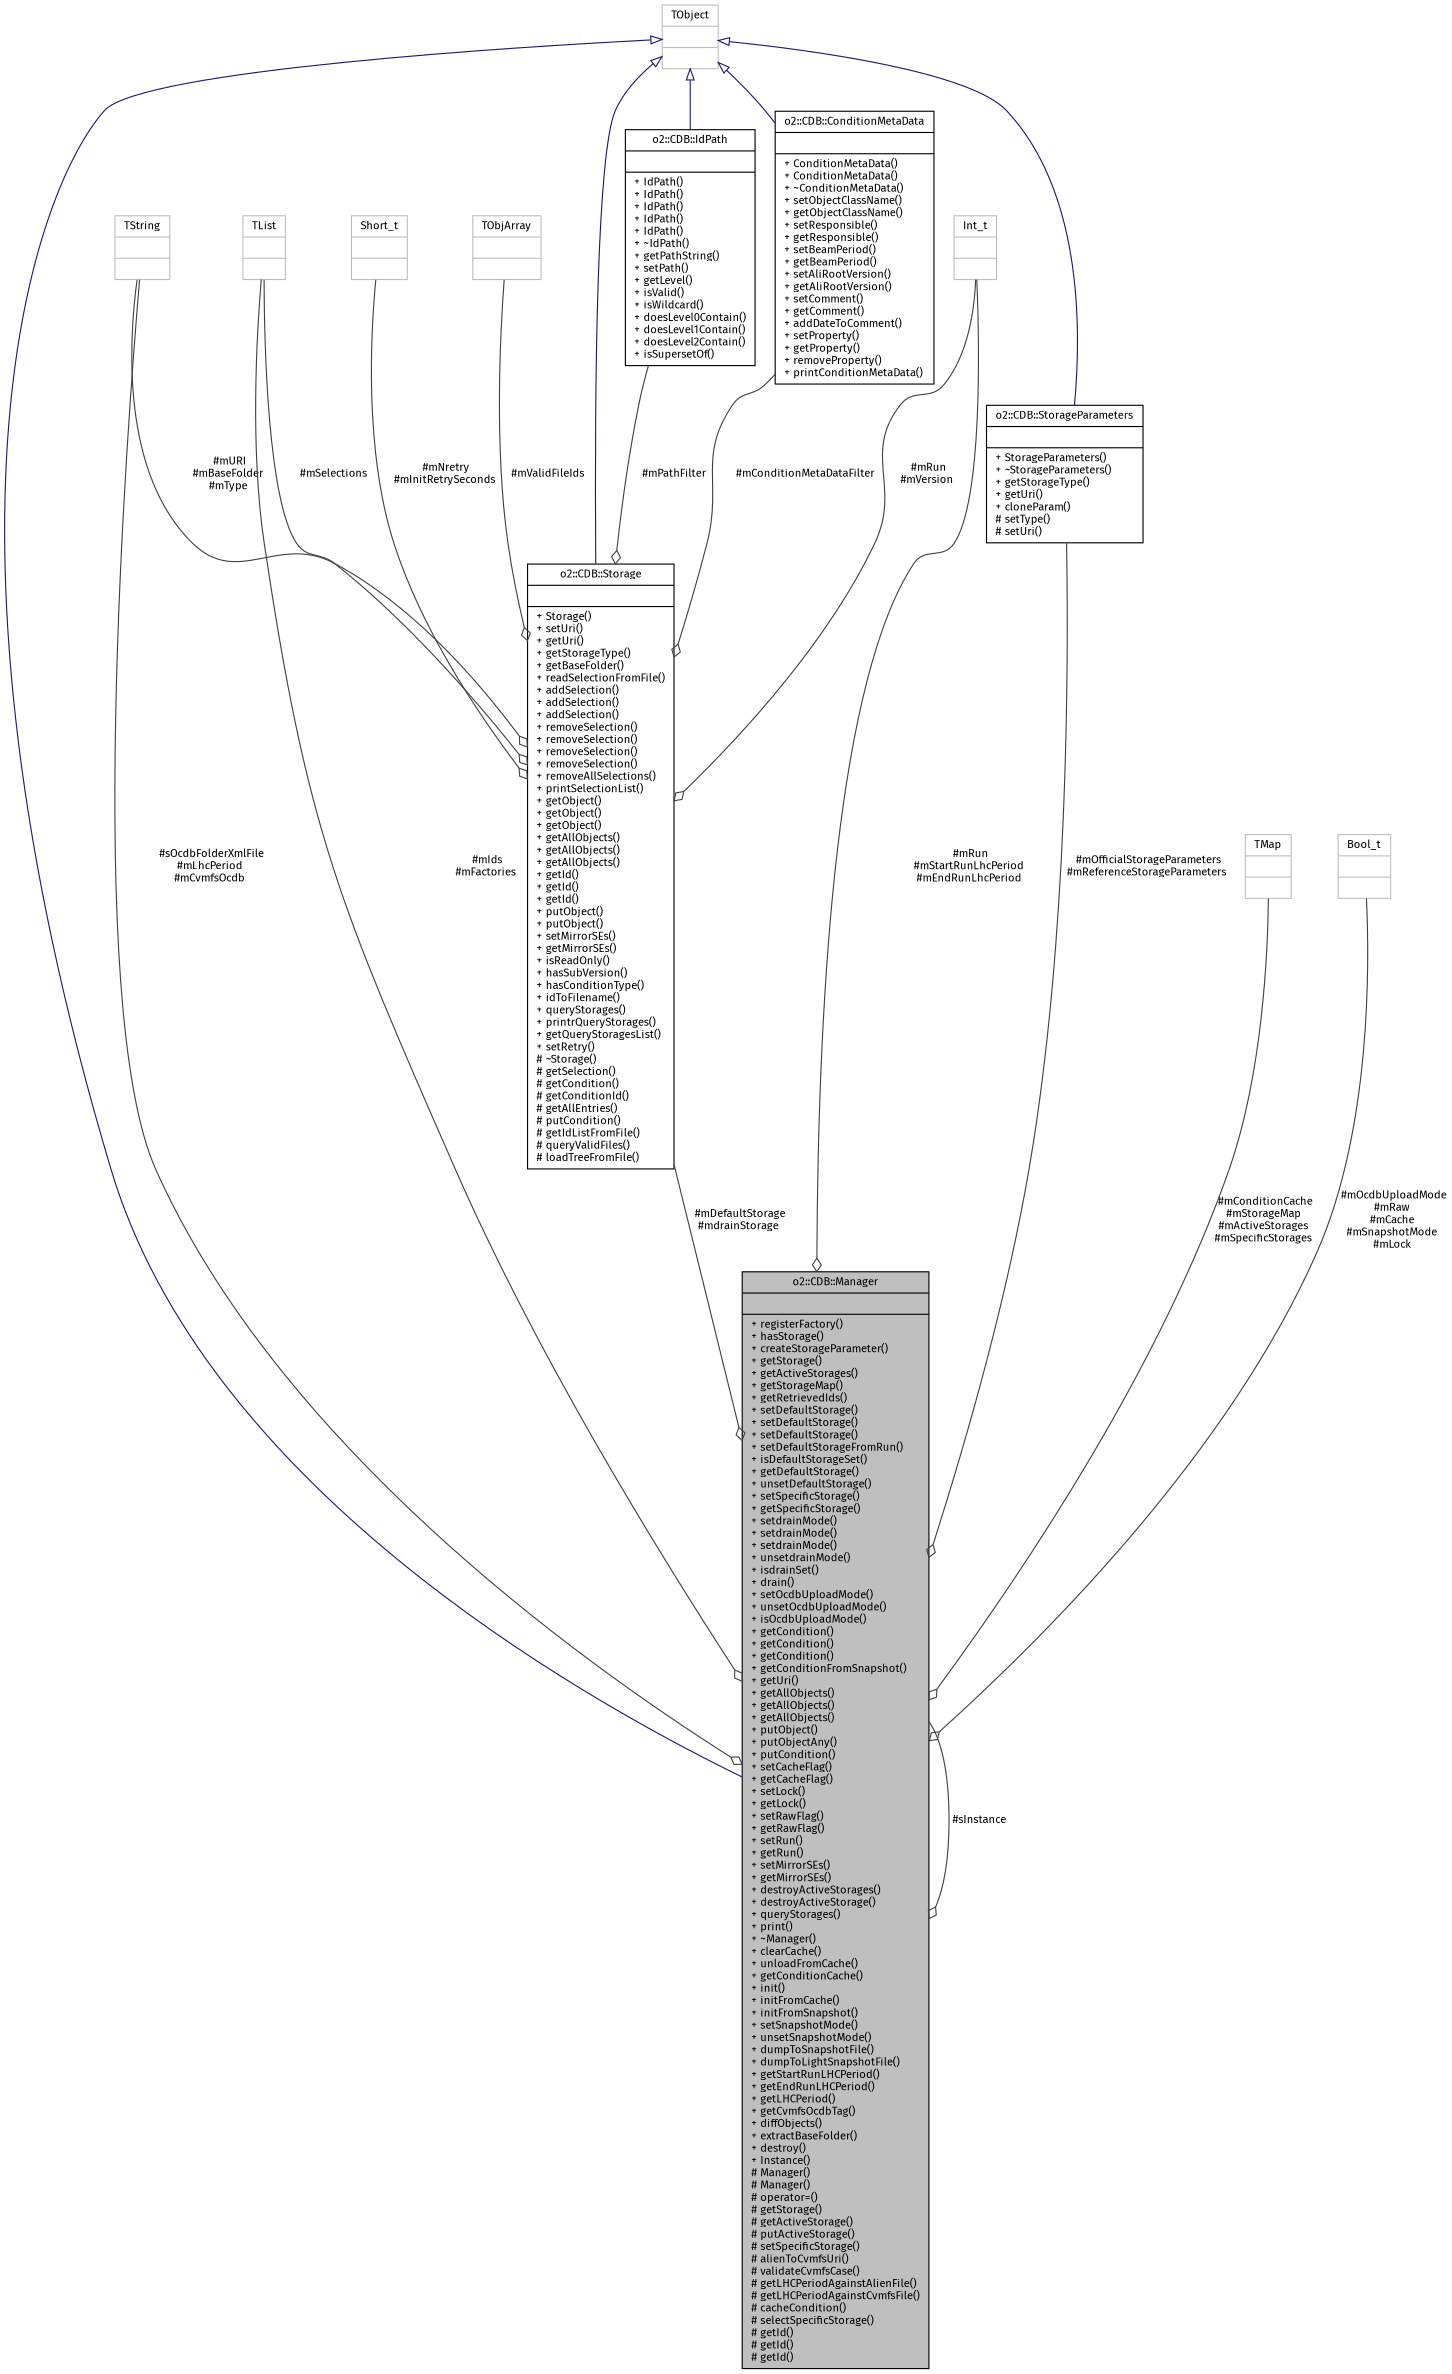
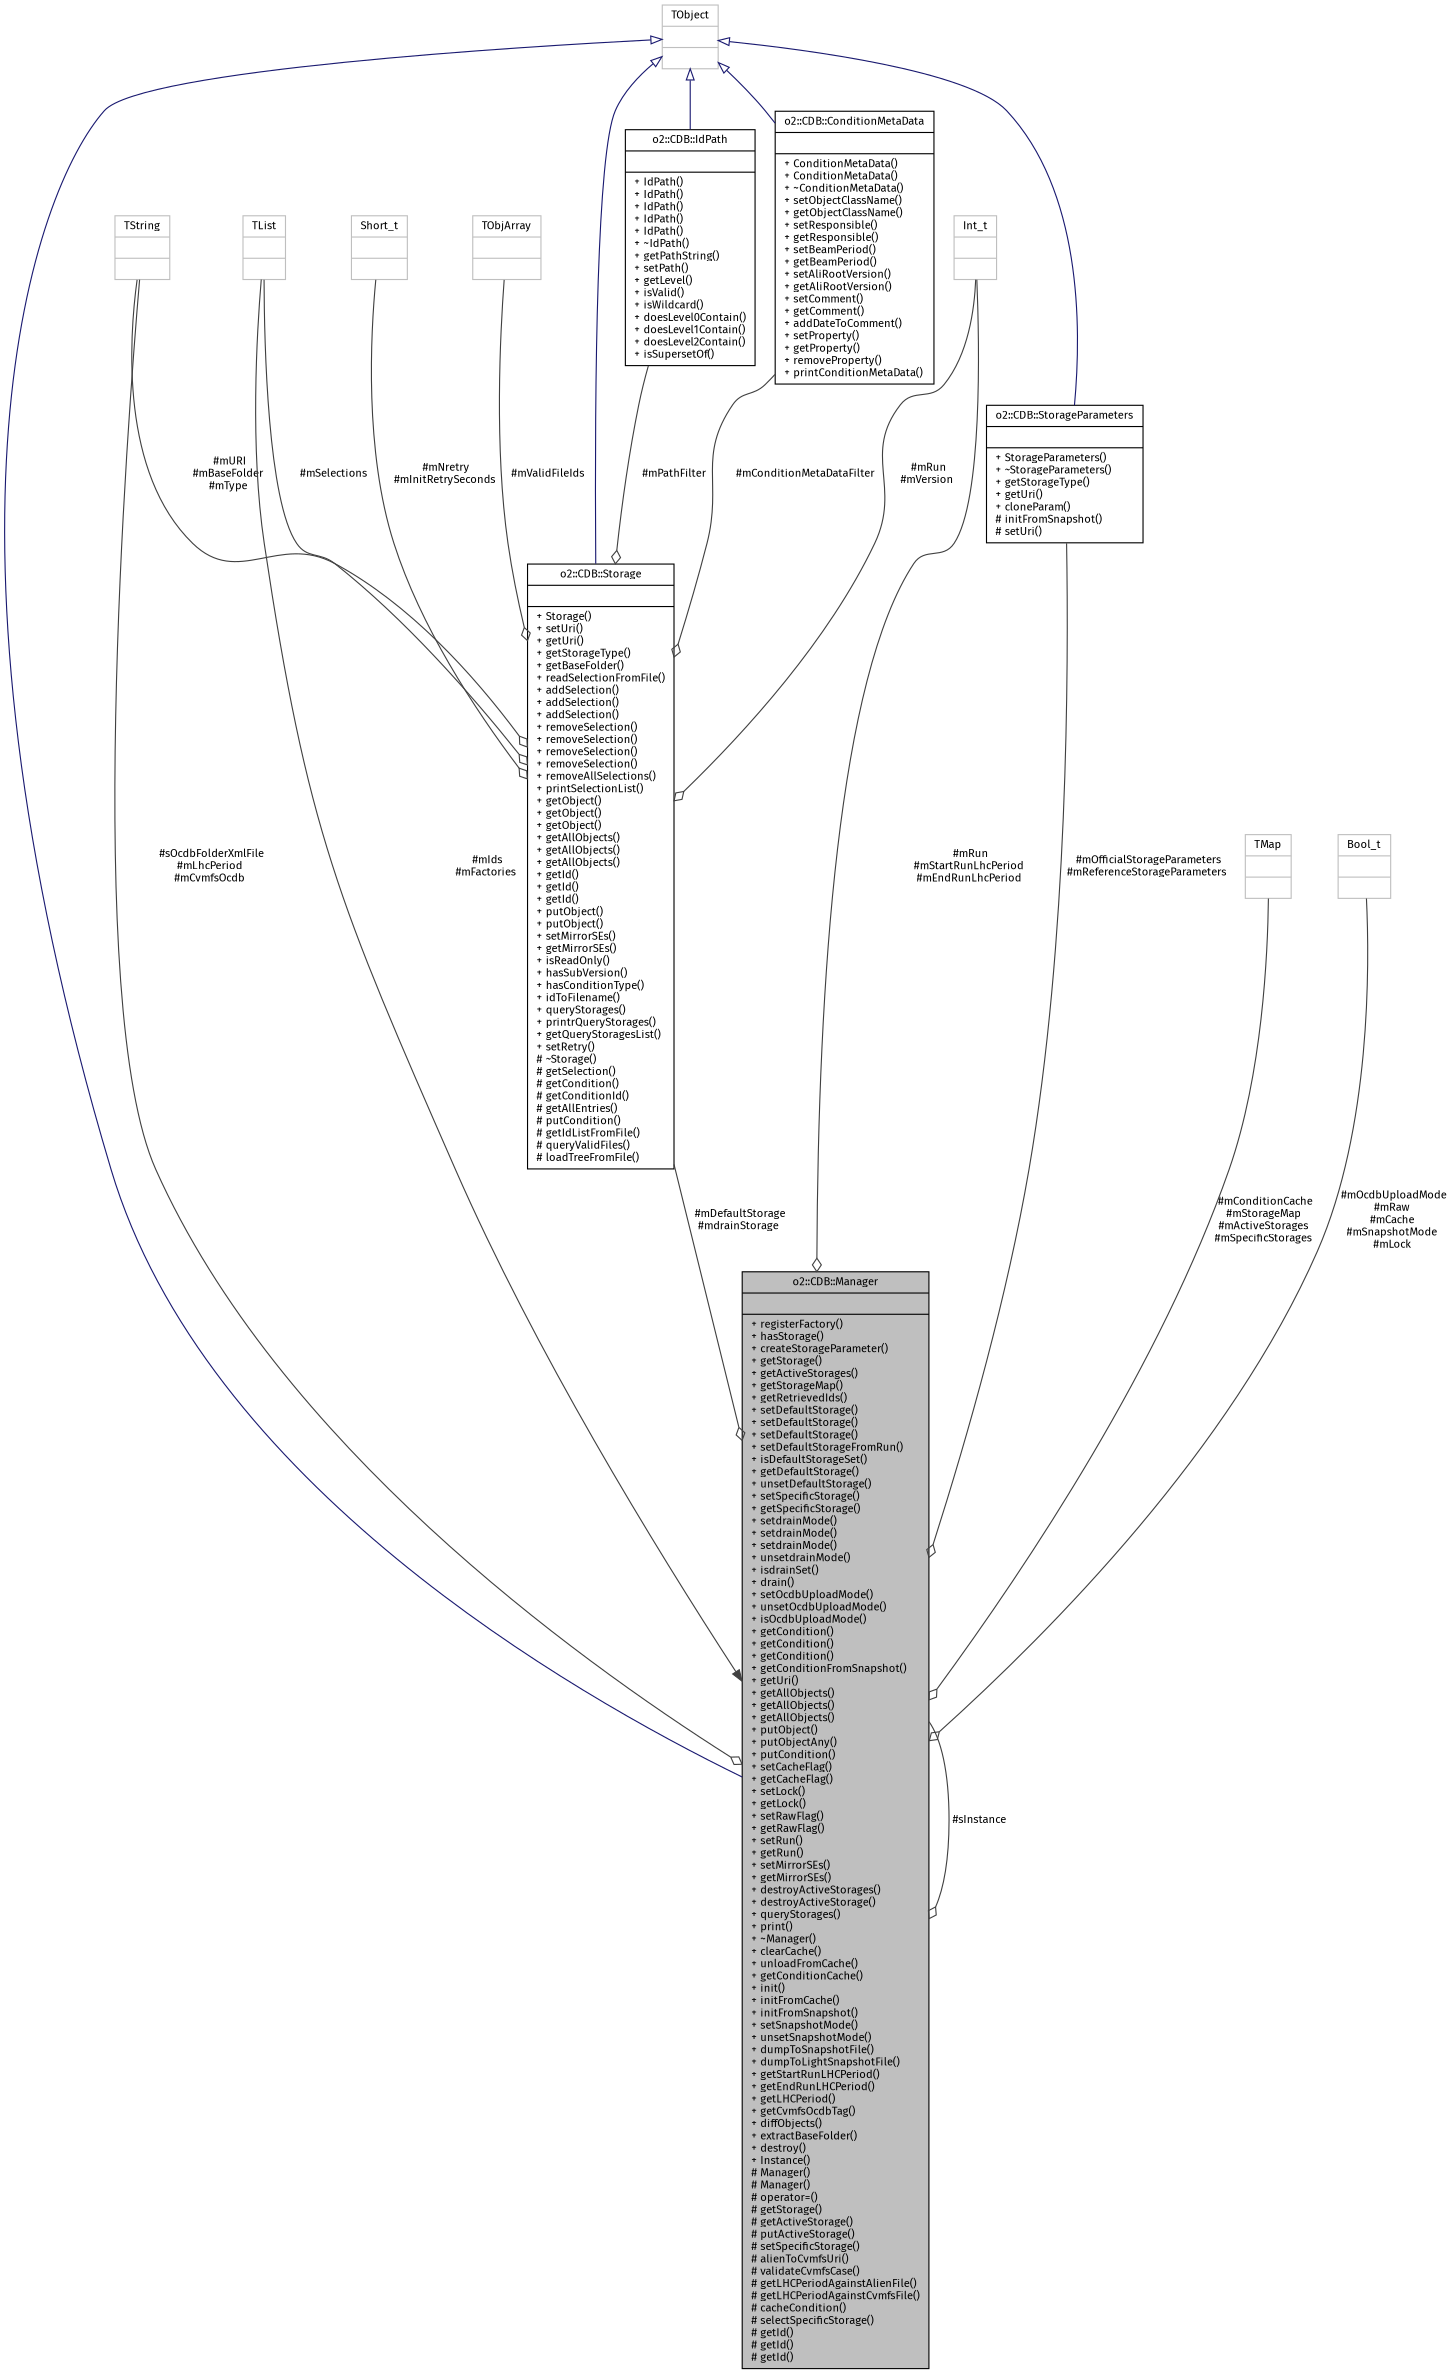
node "o2::CDB::StorageParameters": text "# setType()" -> "# initFromSnapshot()"
edge "TList" -> "o2::CDB::Manager": arrowhead odiamond -> normal
